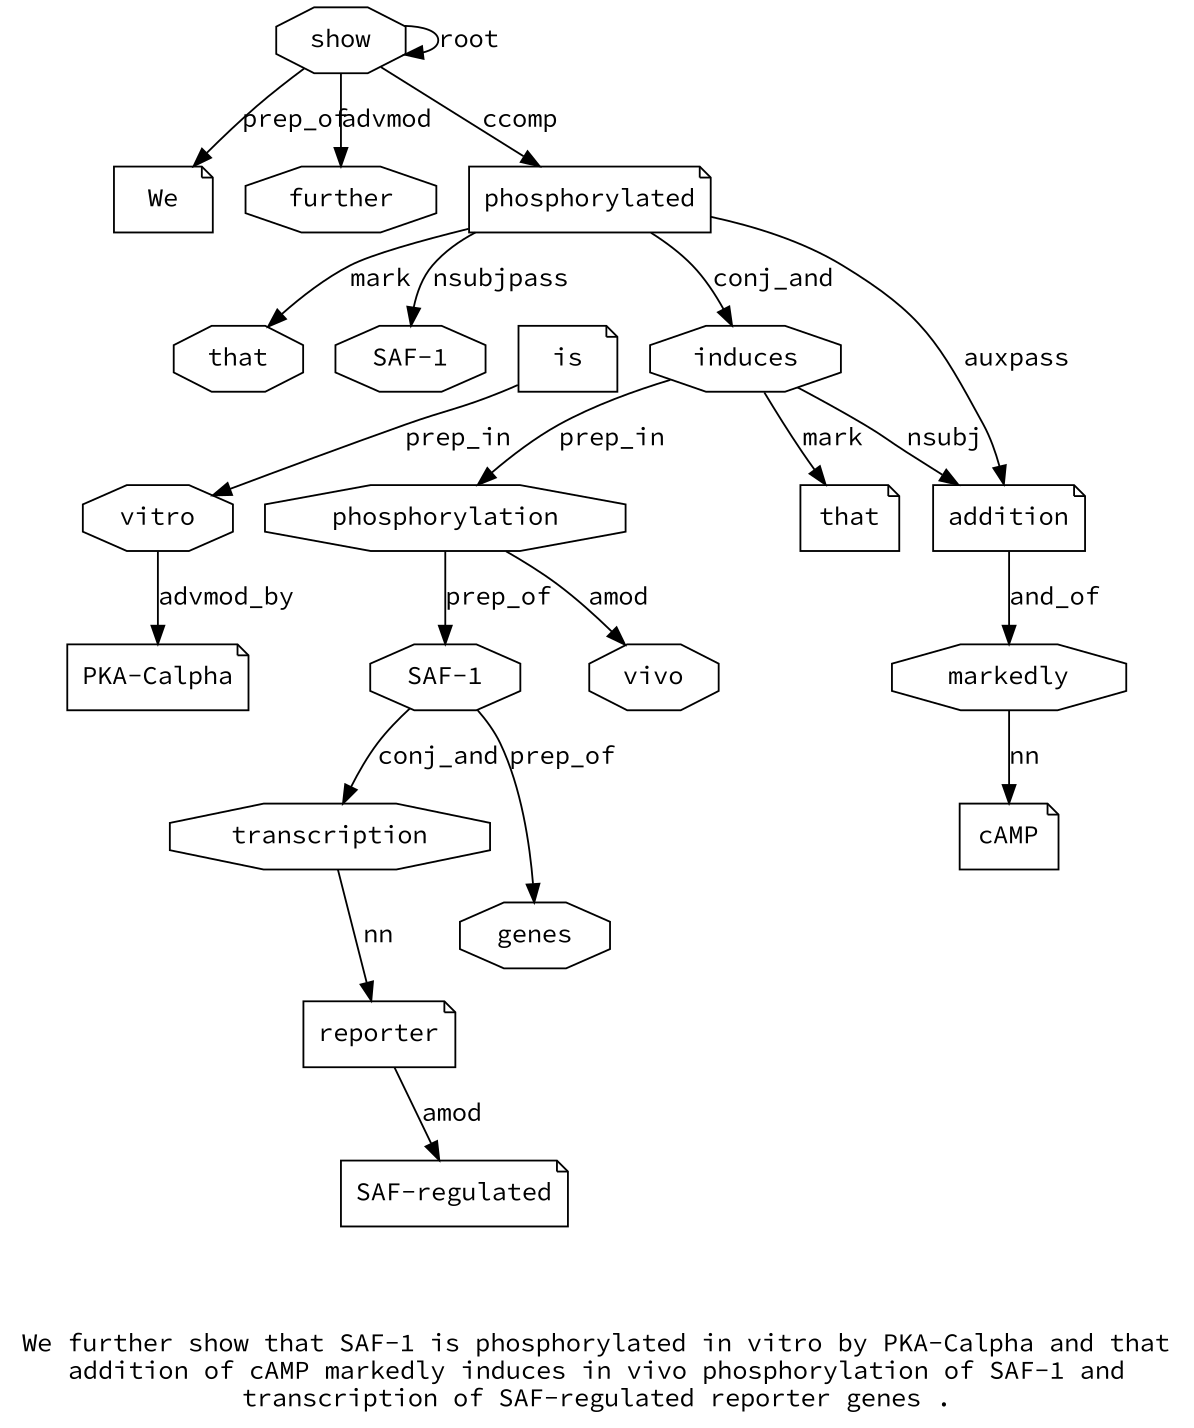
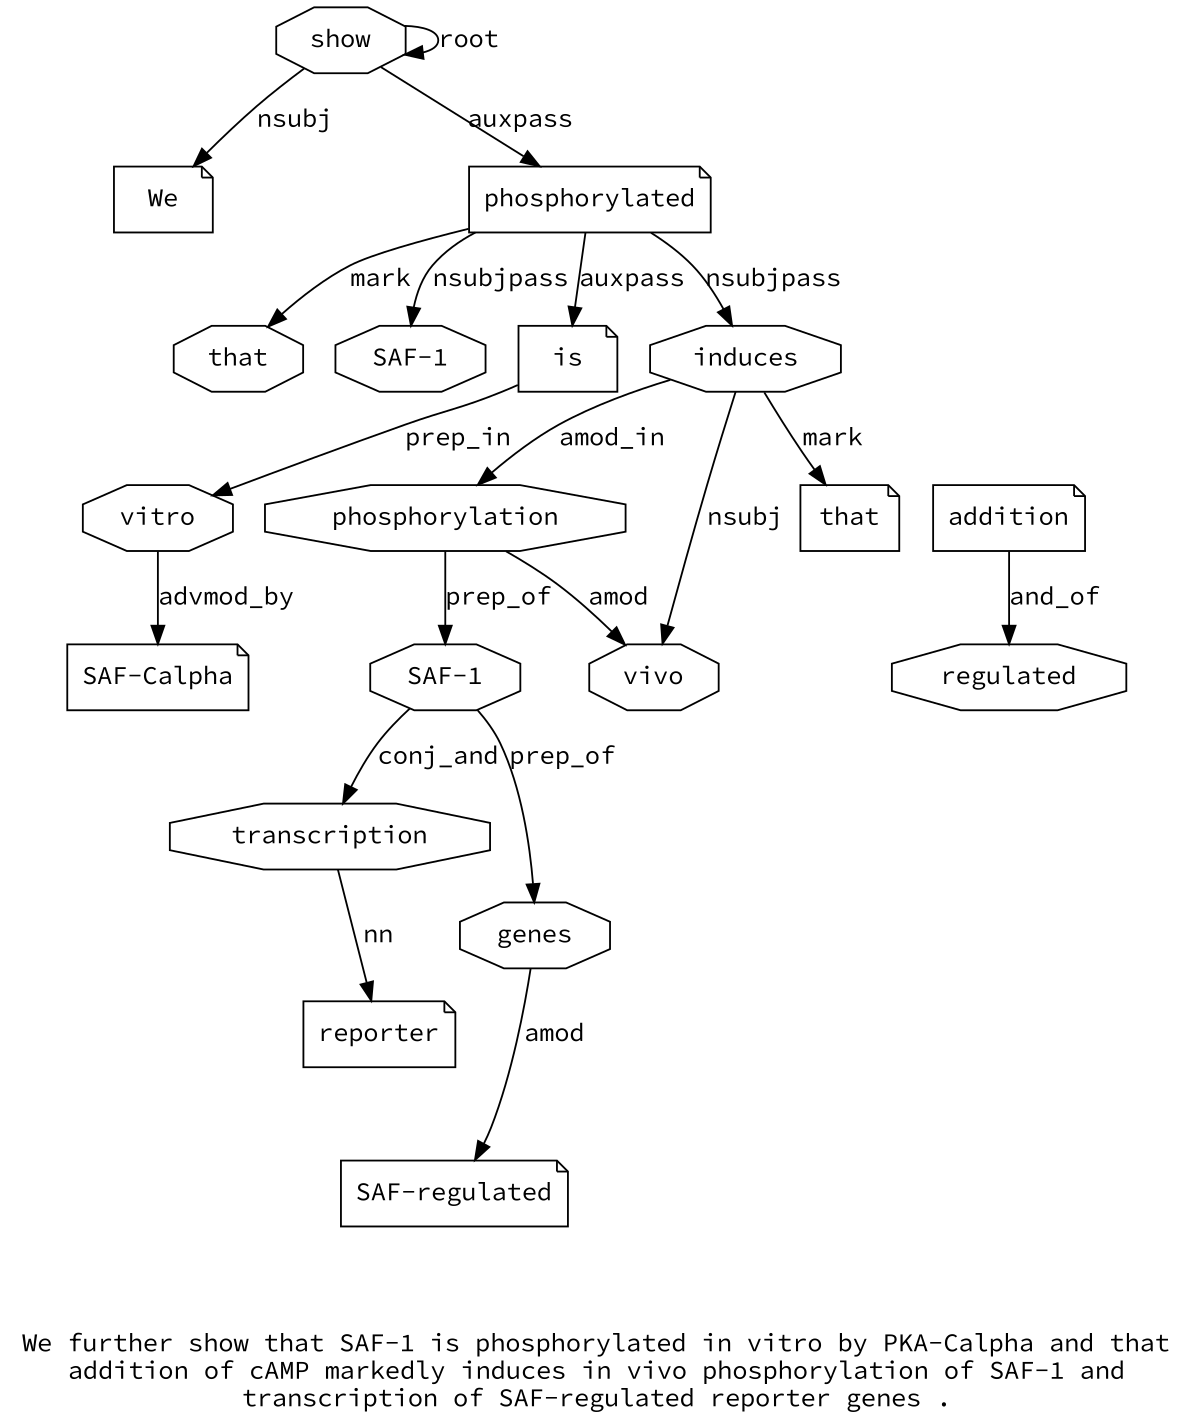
edge "show" -> "We": label "prep_of" -> "nsubj"
edge "show" -> "phosphorylated": label "ccomp" -> "auxpass"
node "further": removed
edge "phosphorylated" -> "induces": label "conj_and" -> "nsubjpass"
edge "phosphorylated" -> "addition": now "phosphorylated" -> "is"
edge "induces" -> "addition": now "induces" -> "vivo"
edge "induces" -> "phosphorylation": label "prep_in" -> "amod_in"
node "PKA-Calpha": label "PKA-Calpha" -> "SAF-Calpha"
node "markedly": label "markedly" -> "regulated"
node "cAMP": removed
edge "reporter" -> "SAF-regulated": now "genes" -> "SAF-regulated"
